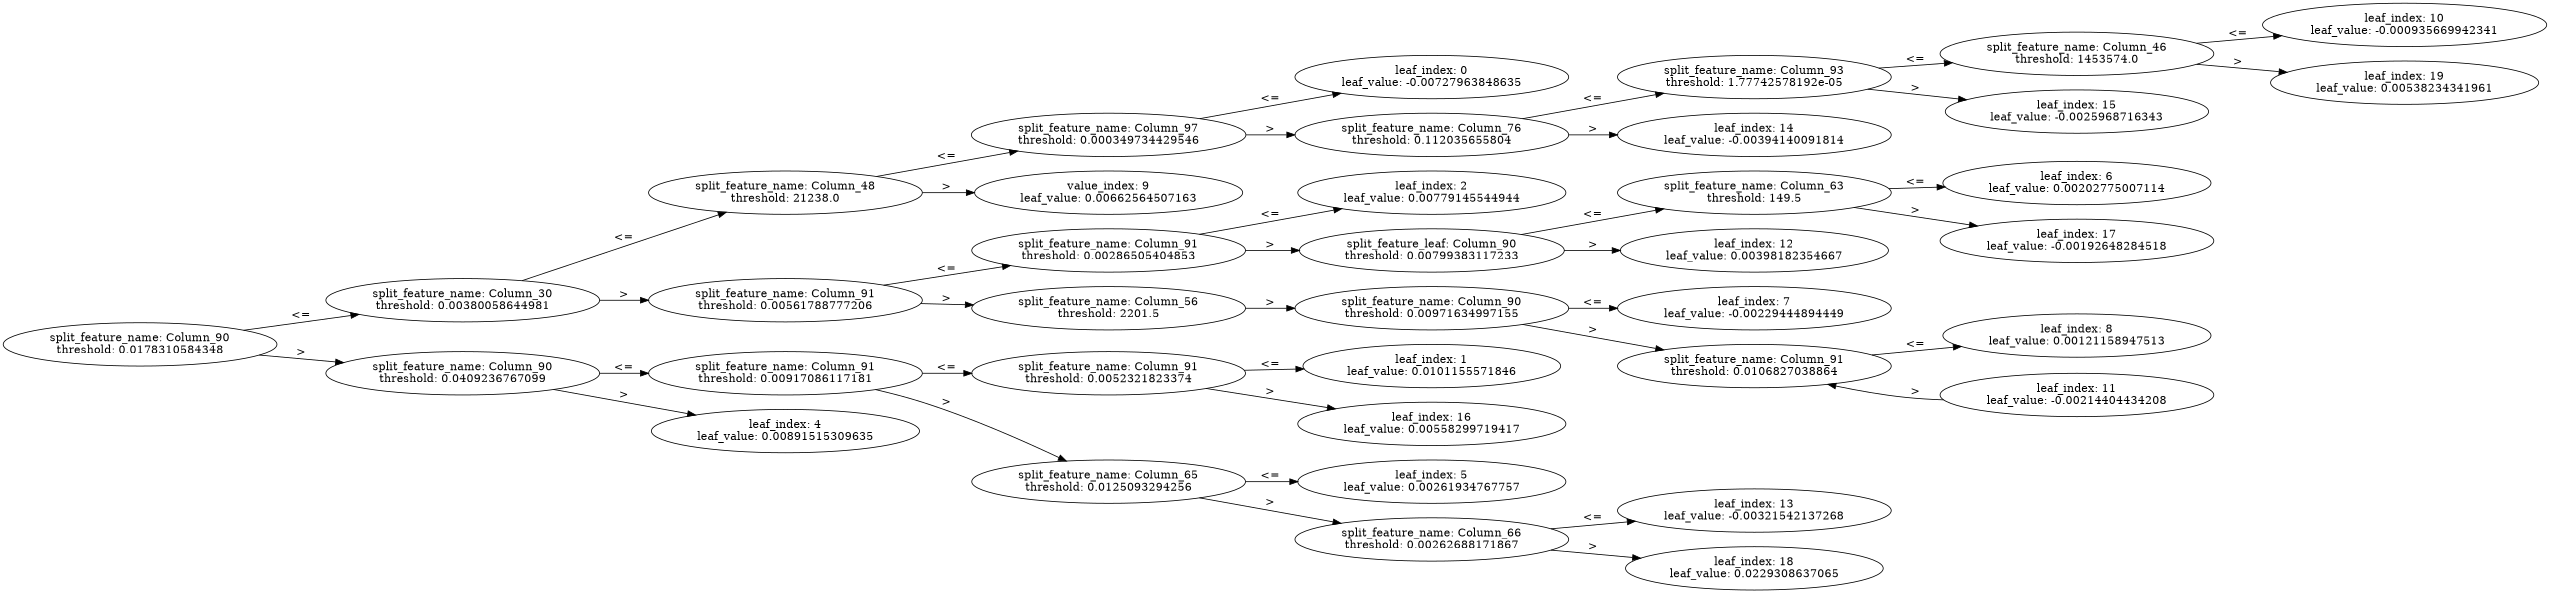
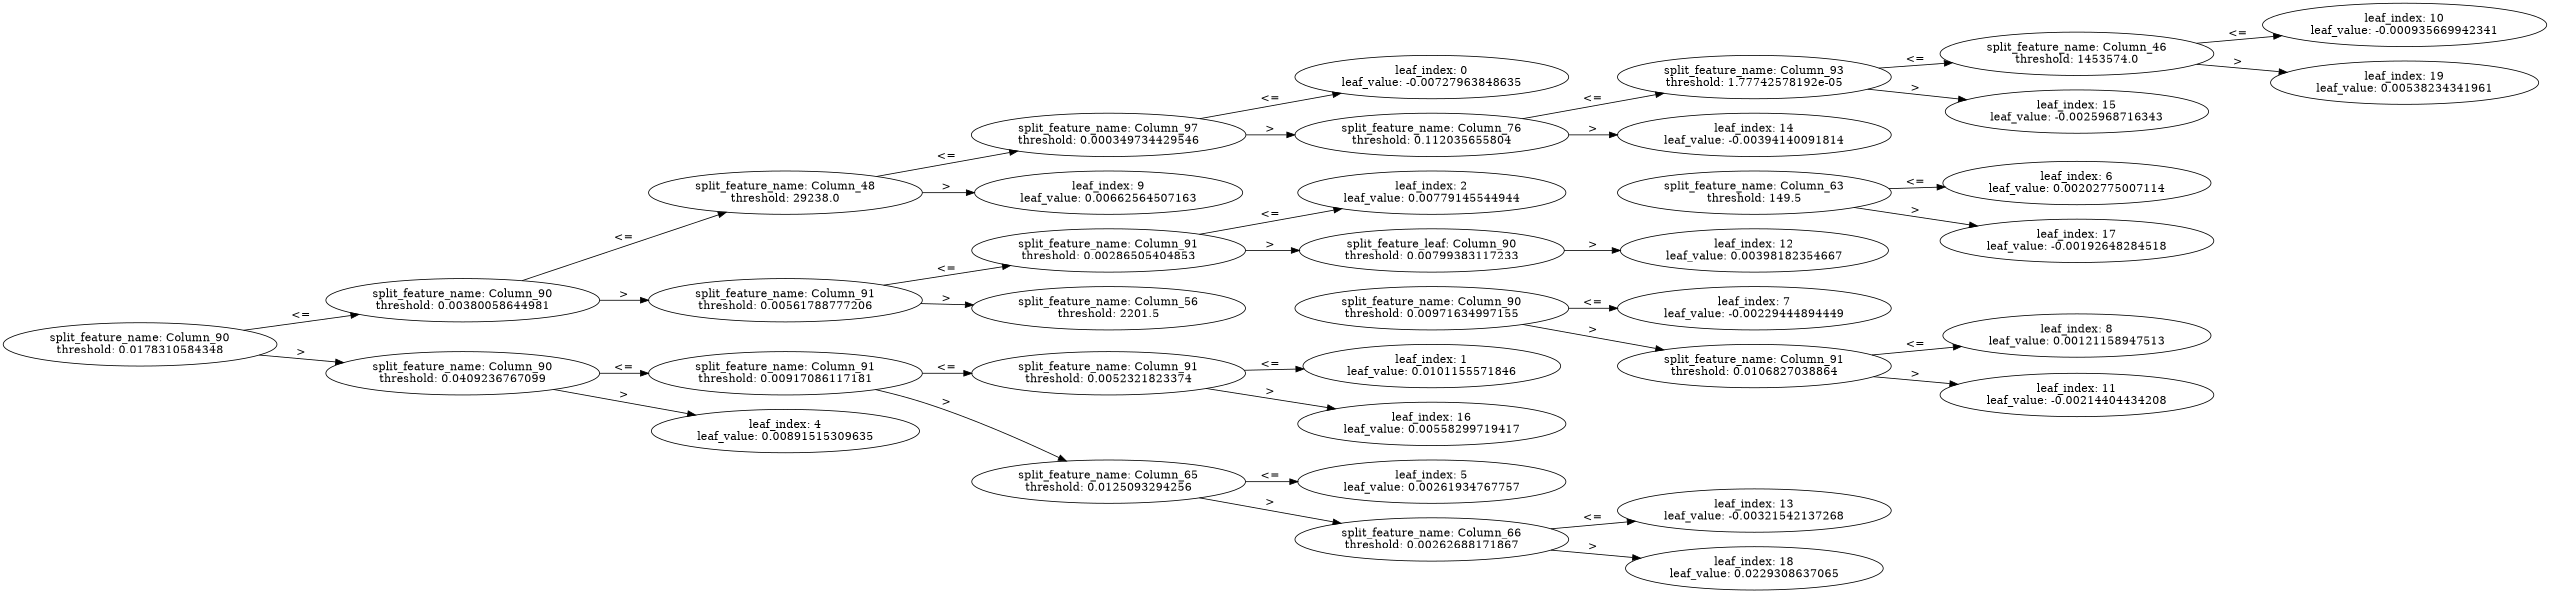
node "split_feature_name: Column_48 threshold: 21238.0": label "split_feature_name: Column_48 threshold: 21238.0" -> "split_feature_name: Column_48 threshold: 29238.0"
node "value_index: 9 leaf_value: 0.00662564507163": label "value_index: 9 leaf_value: 0.00662564507163" -> "leaf_index: 9 leaf_value: 0.00662564507163"
edge "split_feature_leaf: Column_90 threshold: 0.00799383117233" -> "split_feature_name: Column_63 threshold: 149.5": removed, label "<="
node "split_feature_name: Column_30 threshold: 0.00380058644981": label "split_feature_name: Column_30 threshold: 0.00380058644981" -> "split_feature_name: Column_90 threshold: 0.00380058644981"
edge "split_feature_name: Column_56 threshold: 2201.5" -> "split_feature_name: Column_90 threshold: 0.00971634997155": removed, label ">"
edge "leaf_index: 11 leaf_value: -0.00214404434208" -> "split_feature_name: Column_91 threshold: 0.0106827038864": reversed
